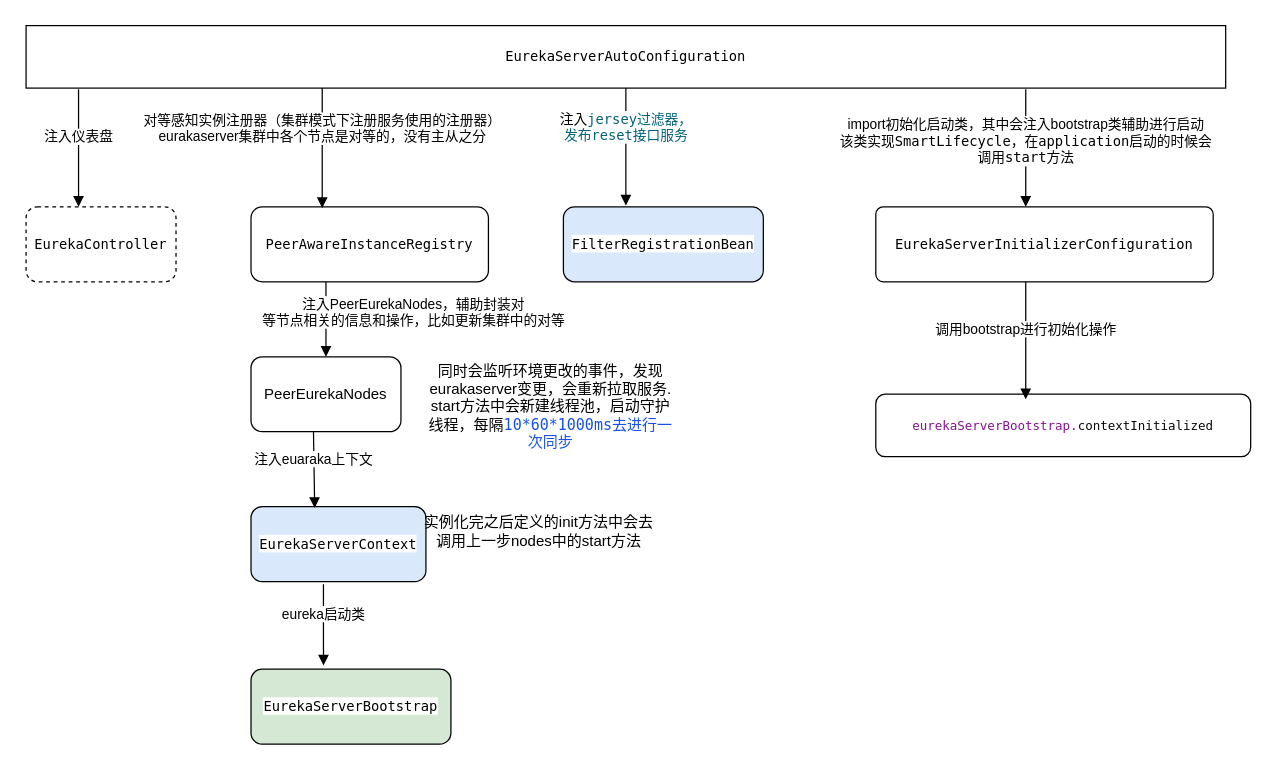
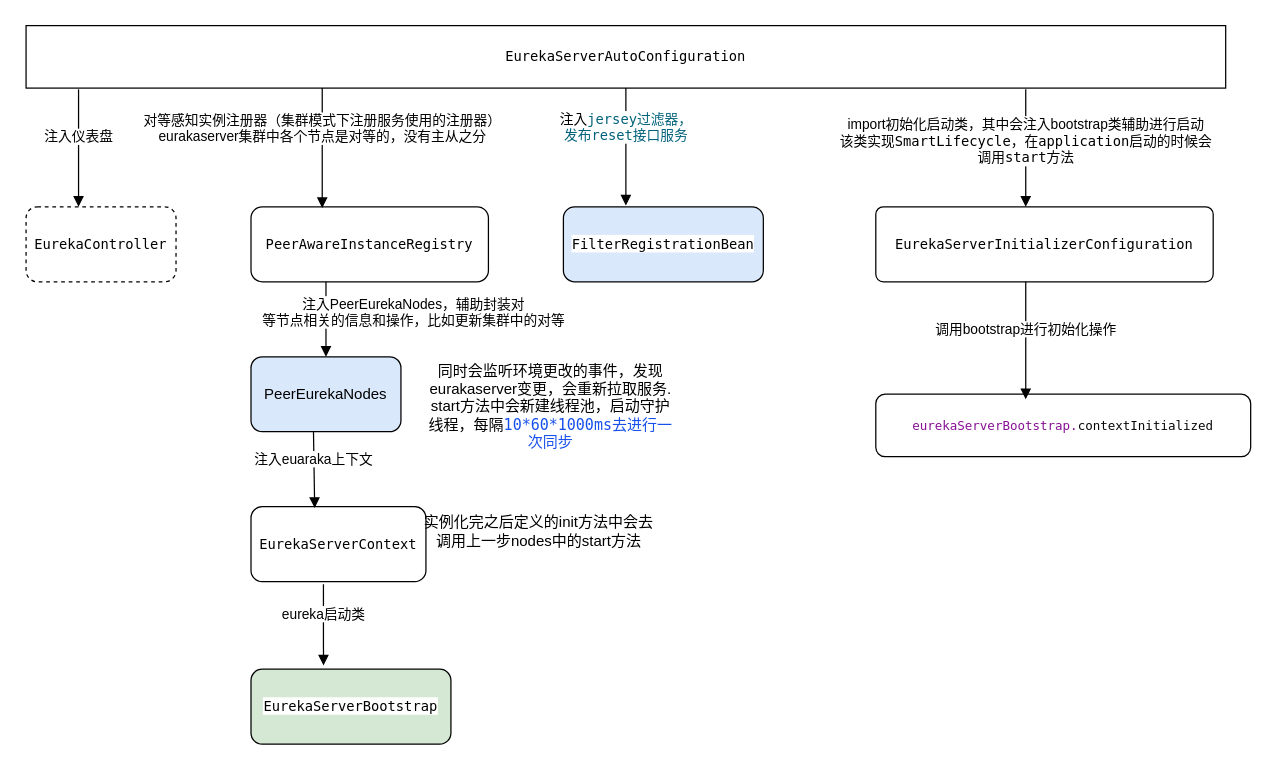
node "PeerEurekaNodes": fillcolor #ffffff -> #dae8fc
node "EurekaServerContext": fillcolor #dae8fc -> #ffffff
